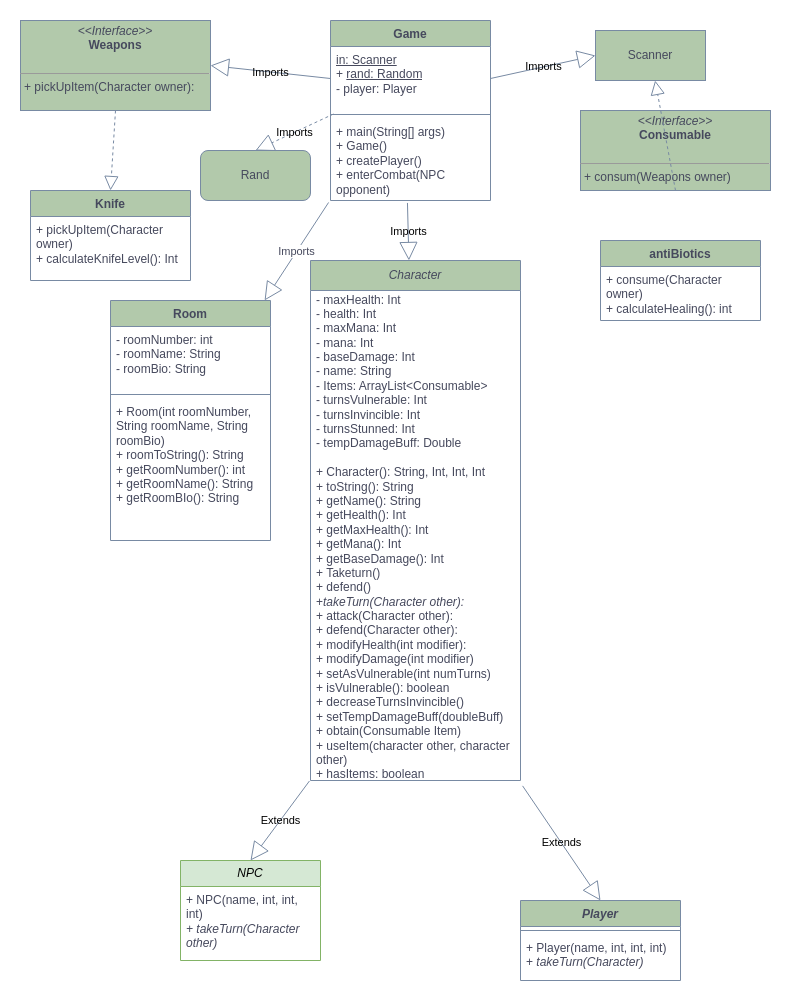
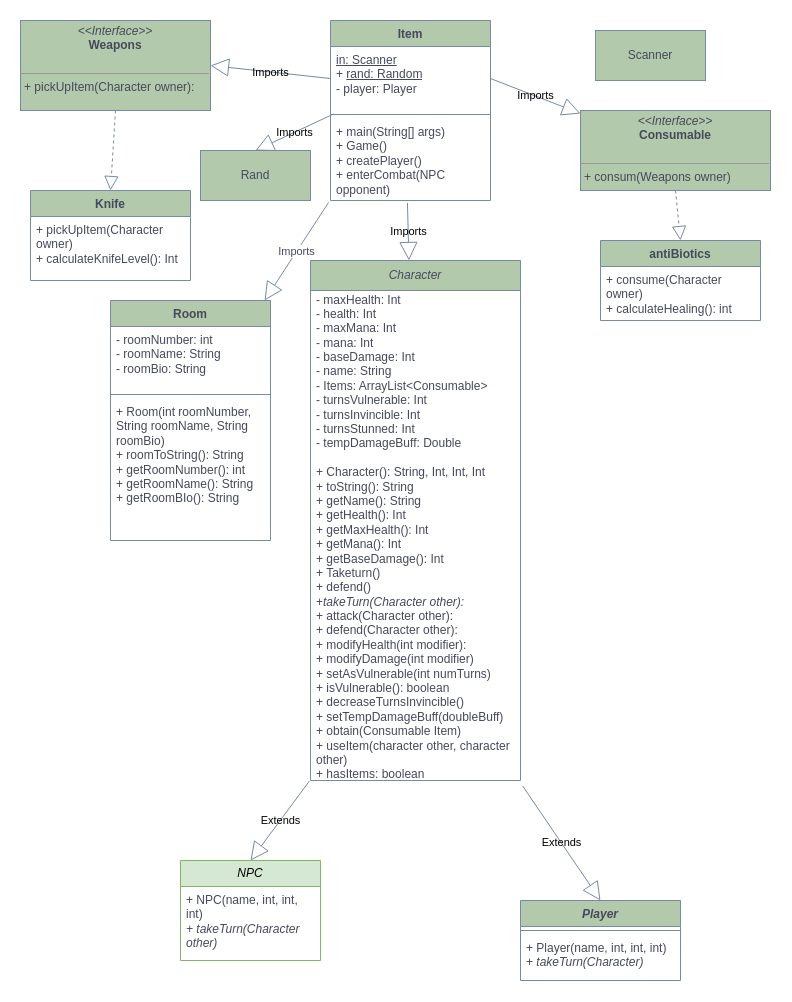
node "Game": label "Game" -> "Item"
edge "in: Scanner + rand: Random - player: Player" -> "Scanner": now "in: Scanner + rand: Random - player: Player" -> "<<Interface>> Consumable + consum(Weapons owner)"
edge "<<Interface>> Consumable + consum(Weapons owner)" -> "Scanner": now "<<Interface>> Consumable + consum(Weapons owner)" -> "antiBiotics"
edge "in: Scanner + rand: Random - player: Player" -> "Rand": style dashed -> solid
node "Rand": shape rounded rectangle -> rectangle
